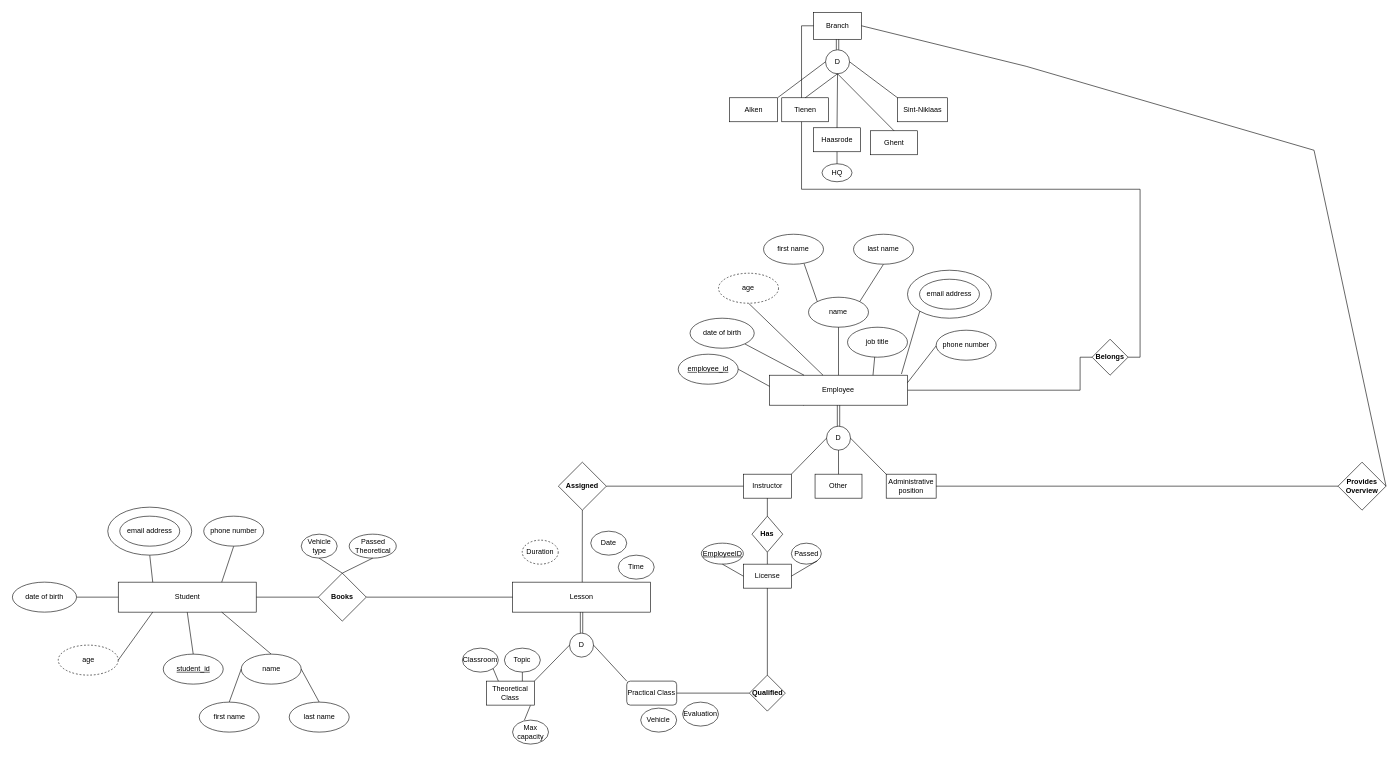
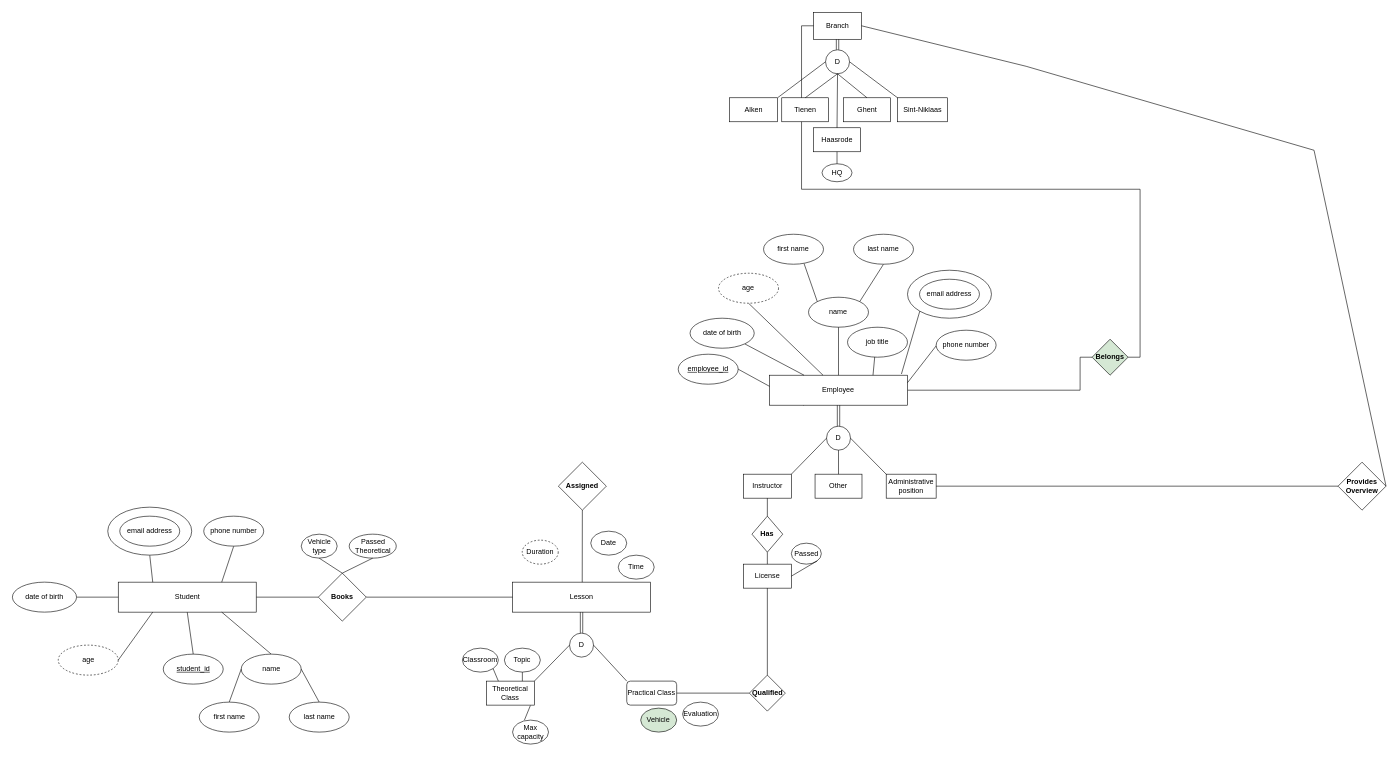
node "Ghent": moved (894, 143) -> (867, 110)
node "Belongs": fillcolor #ffffff -> #d5e8d4
edge "Assigned" -- "Instructor": removed
node "EmployeeID": removed
edge "EmployeeID" -- "License": removed
node "Vehicle": fillcolor #ffffff -> #d5e8d4
